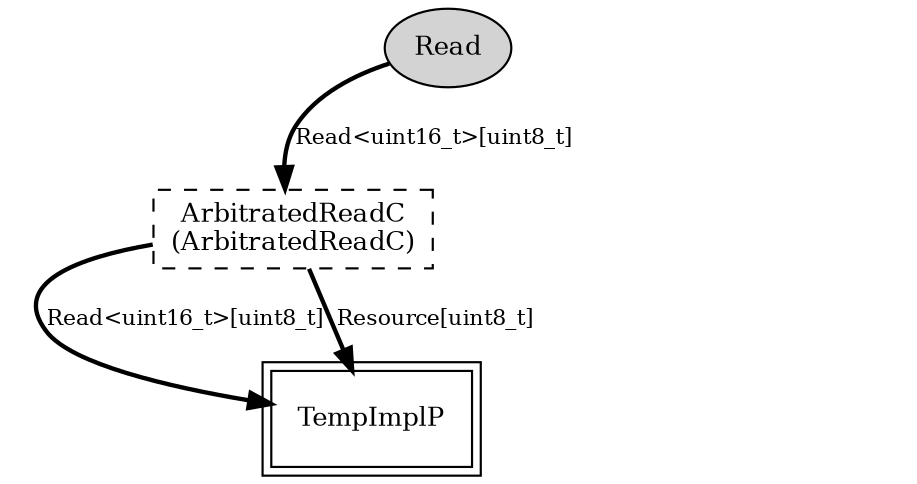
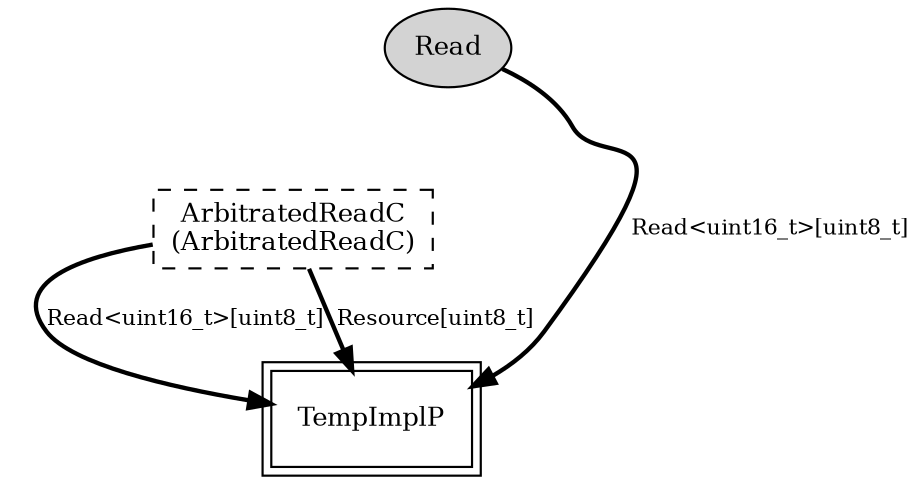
edge "Read" -> "ArbitratedReadC (ArbitratedReadC)": now "Read" -> "TempImplP"
